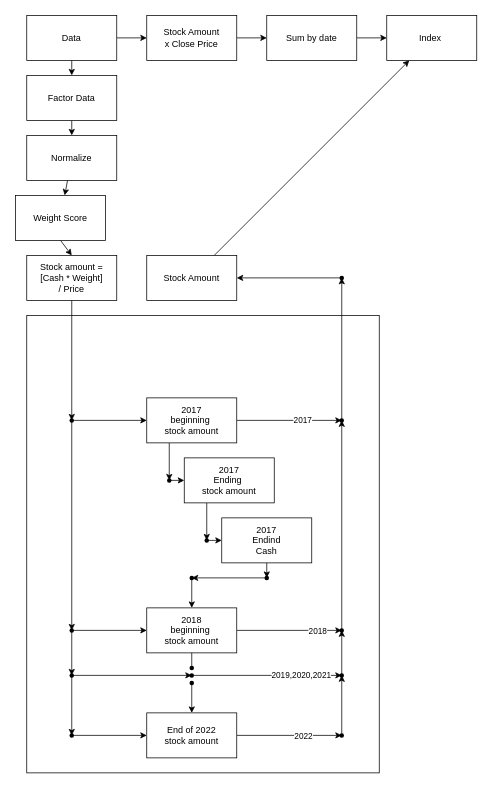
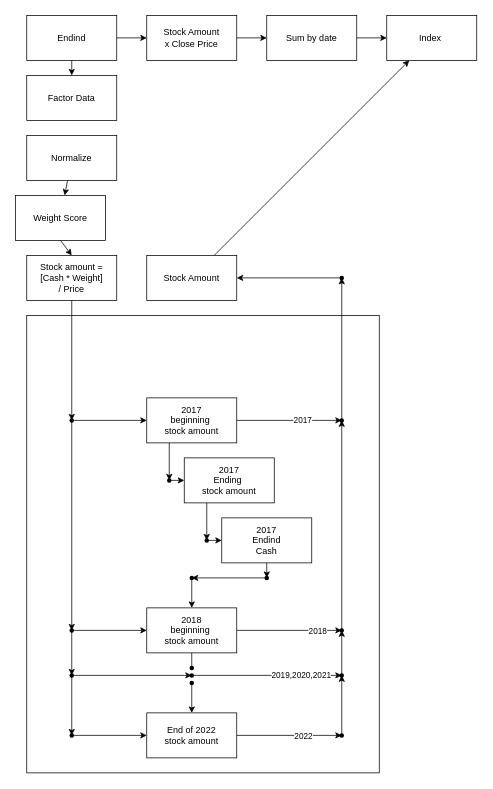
node "Data": label "Data" -> "Endind"
edge "Factor Data" -> "Normalize": removed
